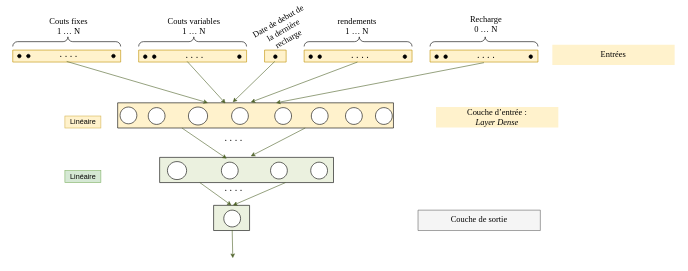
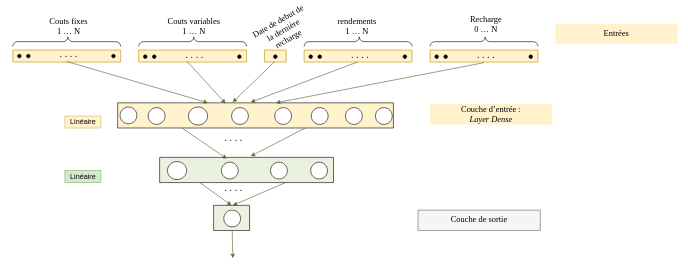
node "Entrées": moved (614, 55) -> (617, 34)
node "Couche d’entrée : Layer Dense": moved (497, 117) -> (491, 114)
